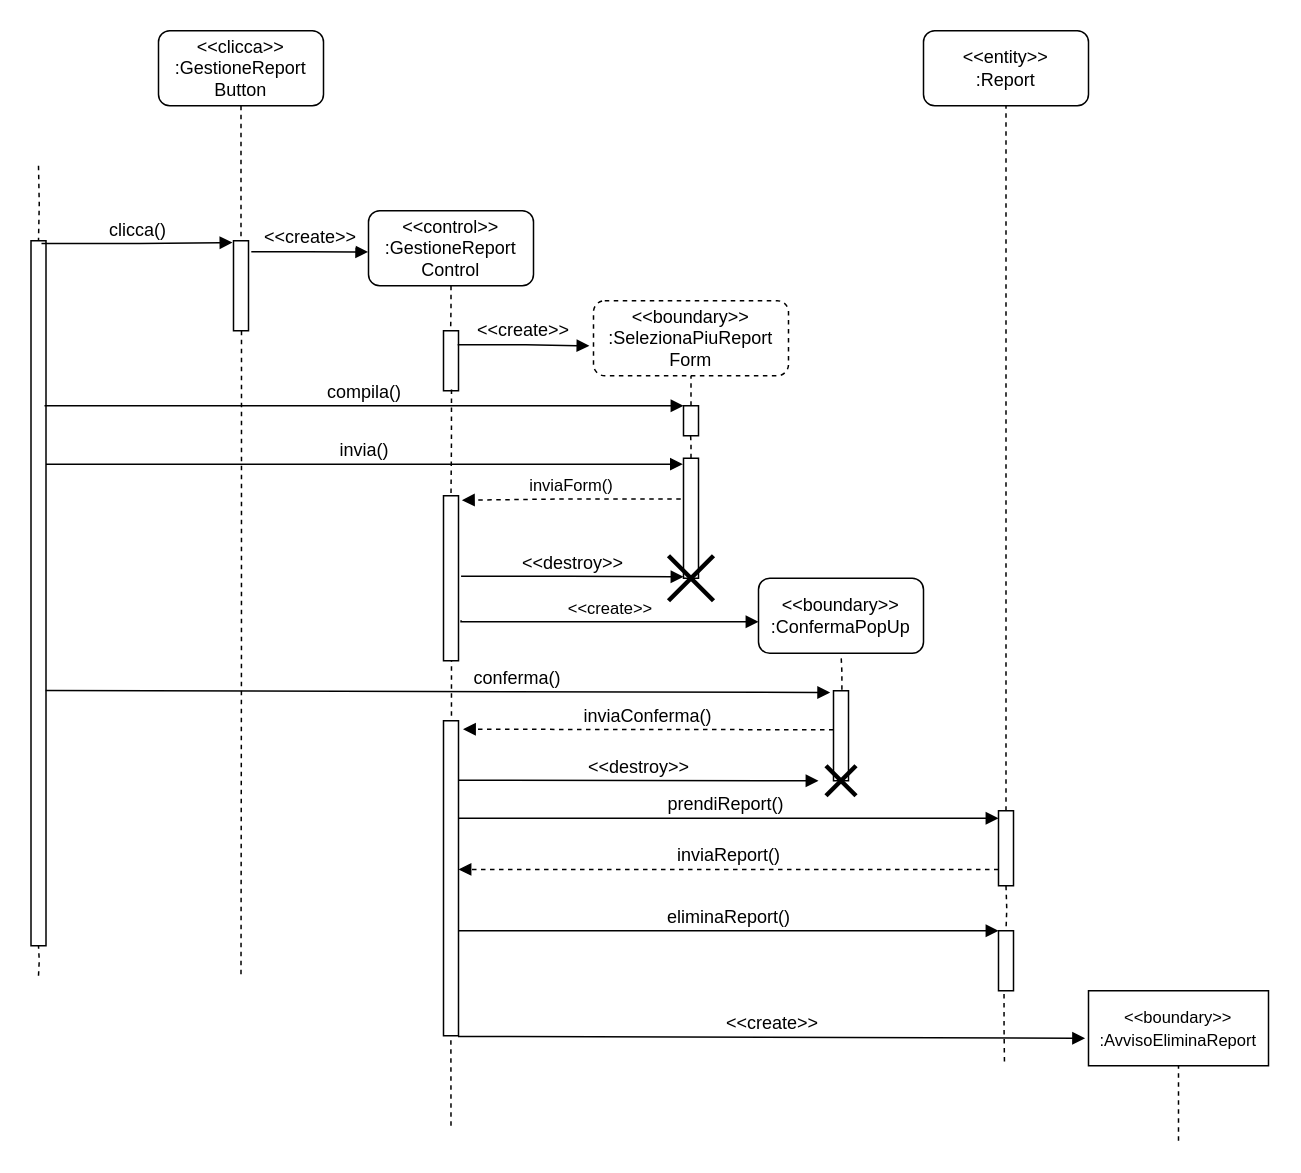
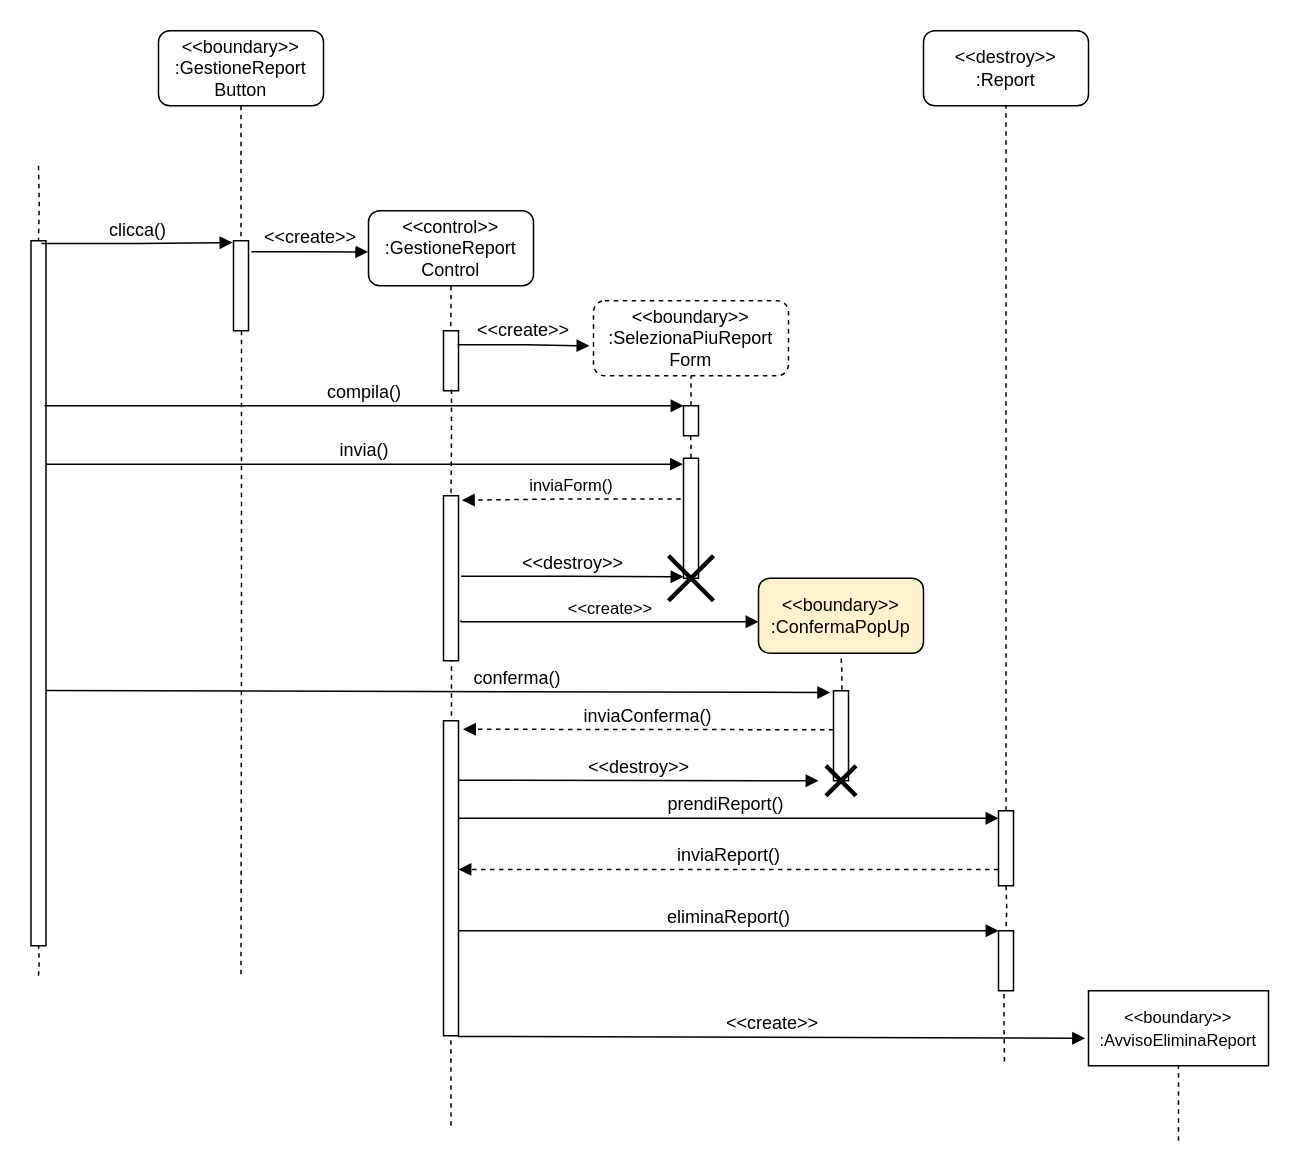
node "<<clicca>> :GestioneReport Button": label "<<clicca>> :GestioneReport Button" -> "<<boundary>> :GestioneReport Button"
node "<<entity>> :Report": label "<<entity>> :Report" -> "<<destroy>> :Report"
node "<<boundary>> :ConfermaPopUp": fillcolor #ffffff -> #fff2cc
